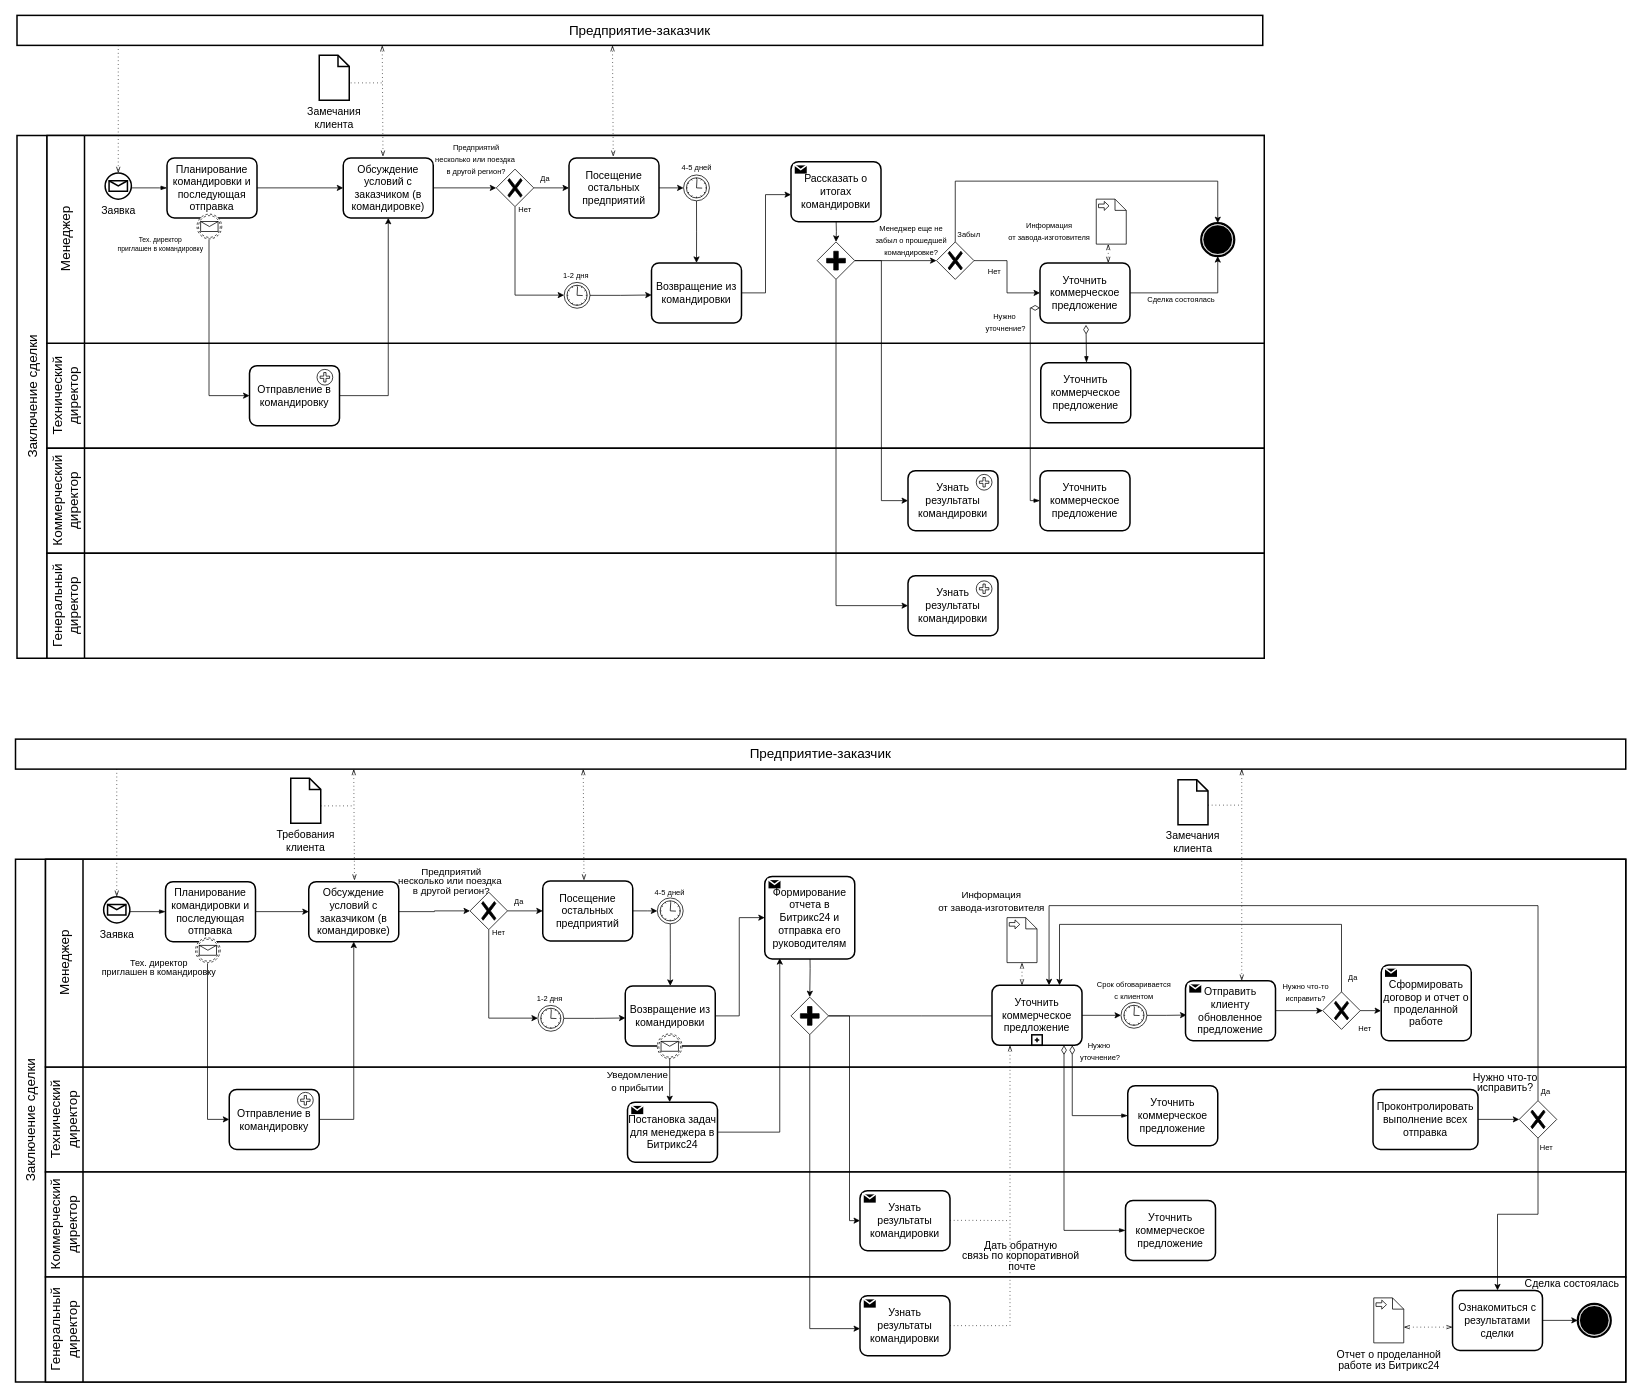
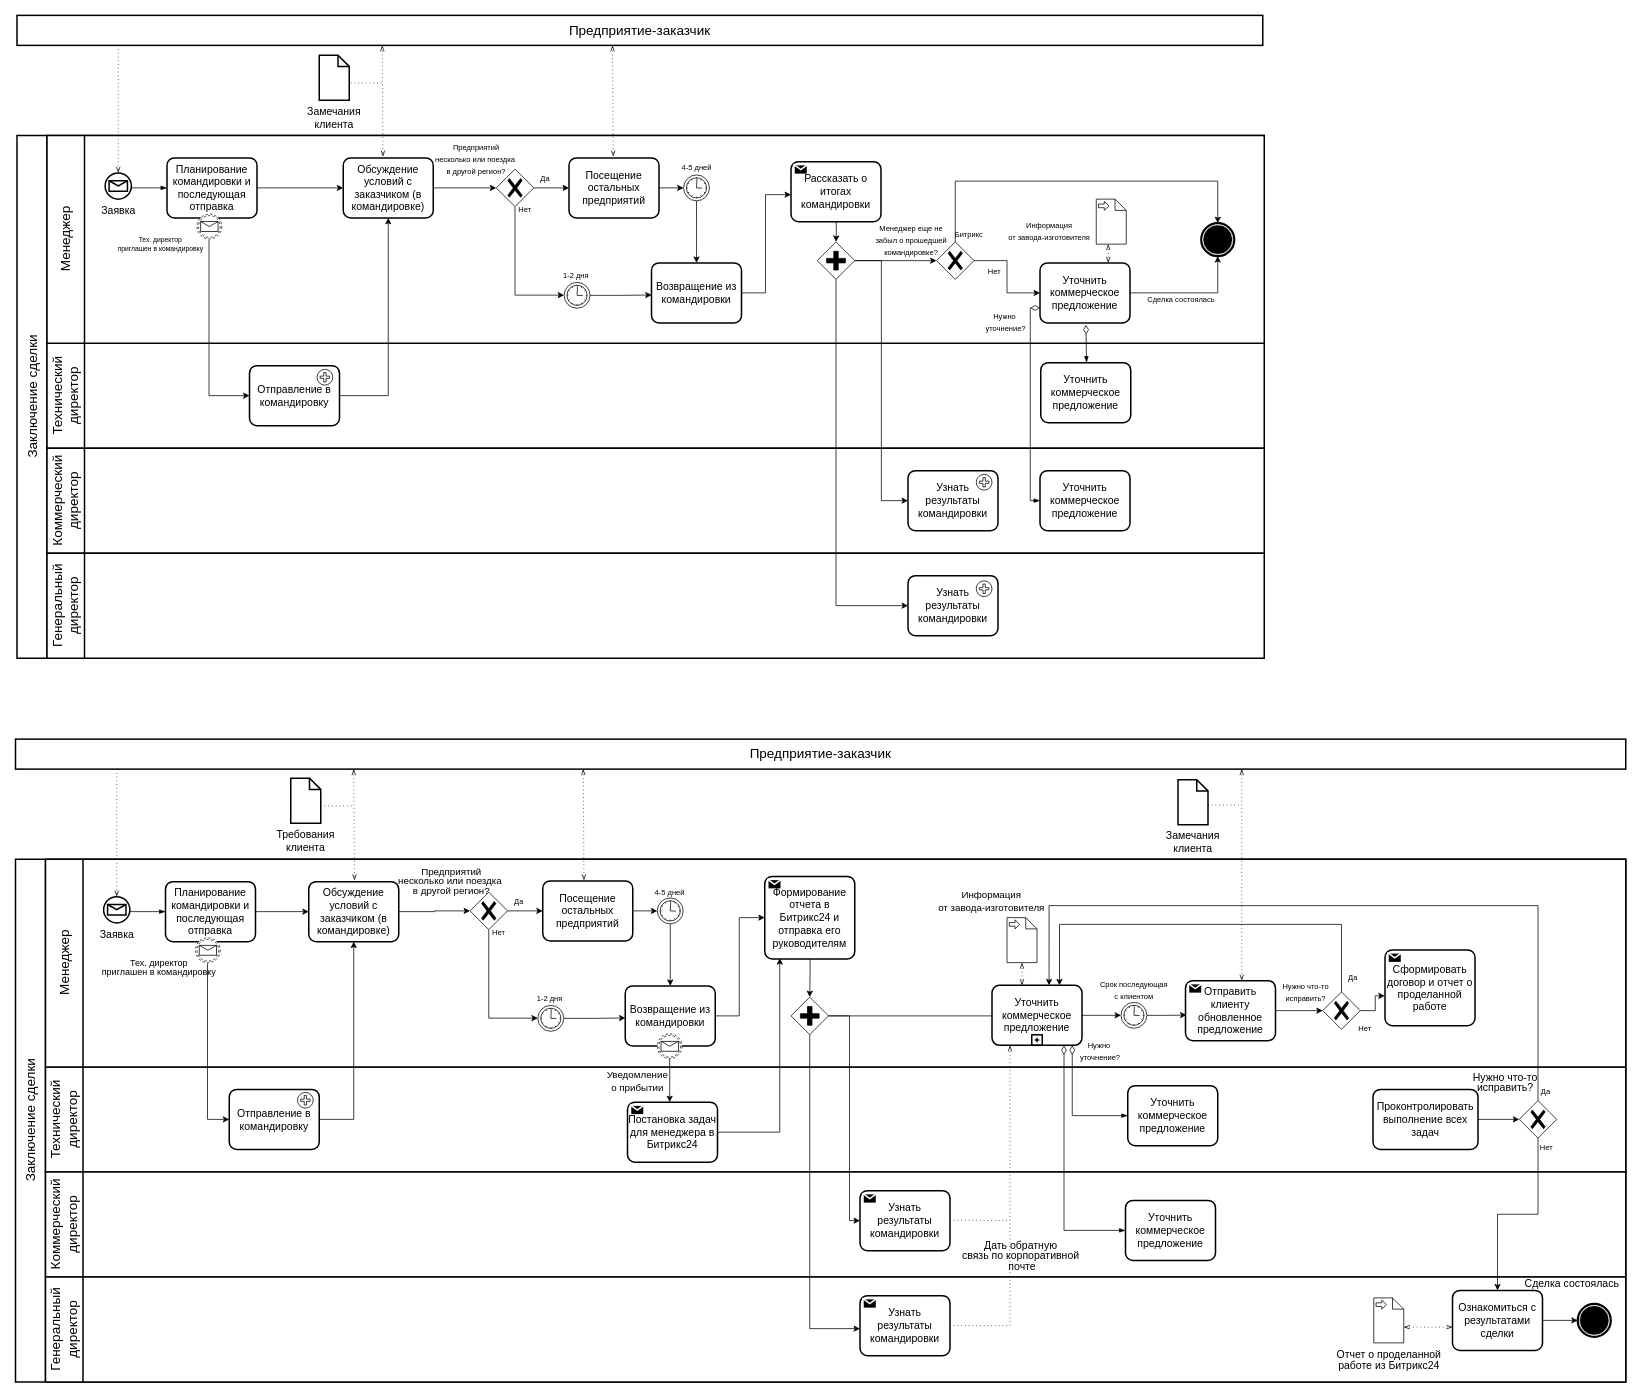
node "Забыл": label "Забыл" -> "Битрикс"
node "Срок обговаривается с клиентом": label "Срок обговаривается с клиентом" -> "Срок последующая с клиентом"
node "Сформировать договор и отчет о проделанной работе": moved (1426, 1003) -> (1430, 988)
node "Проконтролировать выполнение всех отправка": label "Проконтролировать выполнение всех отправка" -> "Проконтролировать выполнение всех задач"
